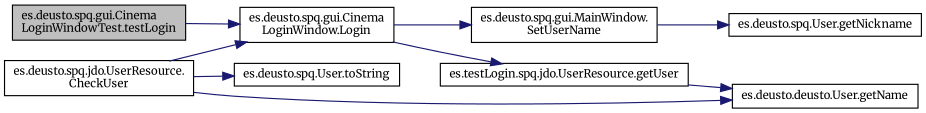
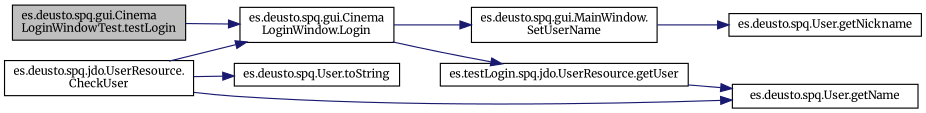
node "es.deusto.deusto.User.getName": label "es.deusto.deusto.User.getName" -> "es.deusto.spq.User.getName"
